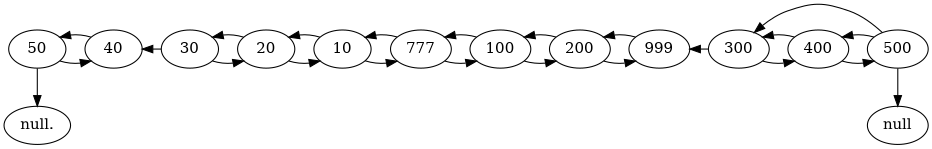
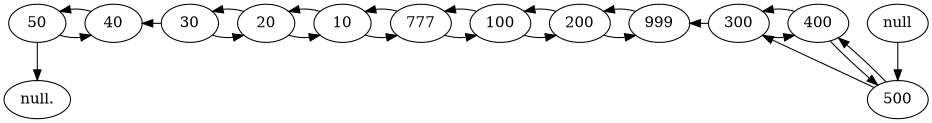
edge "500" -> "null": reversed
